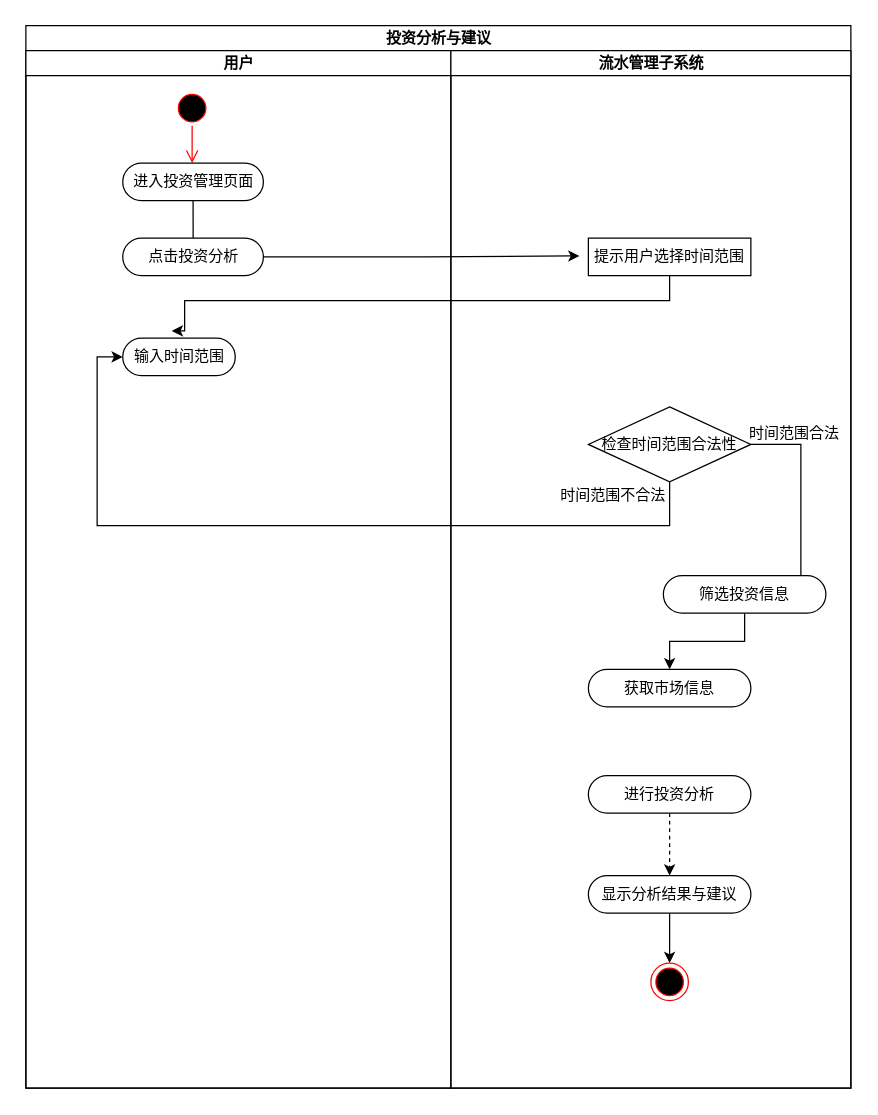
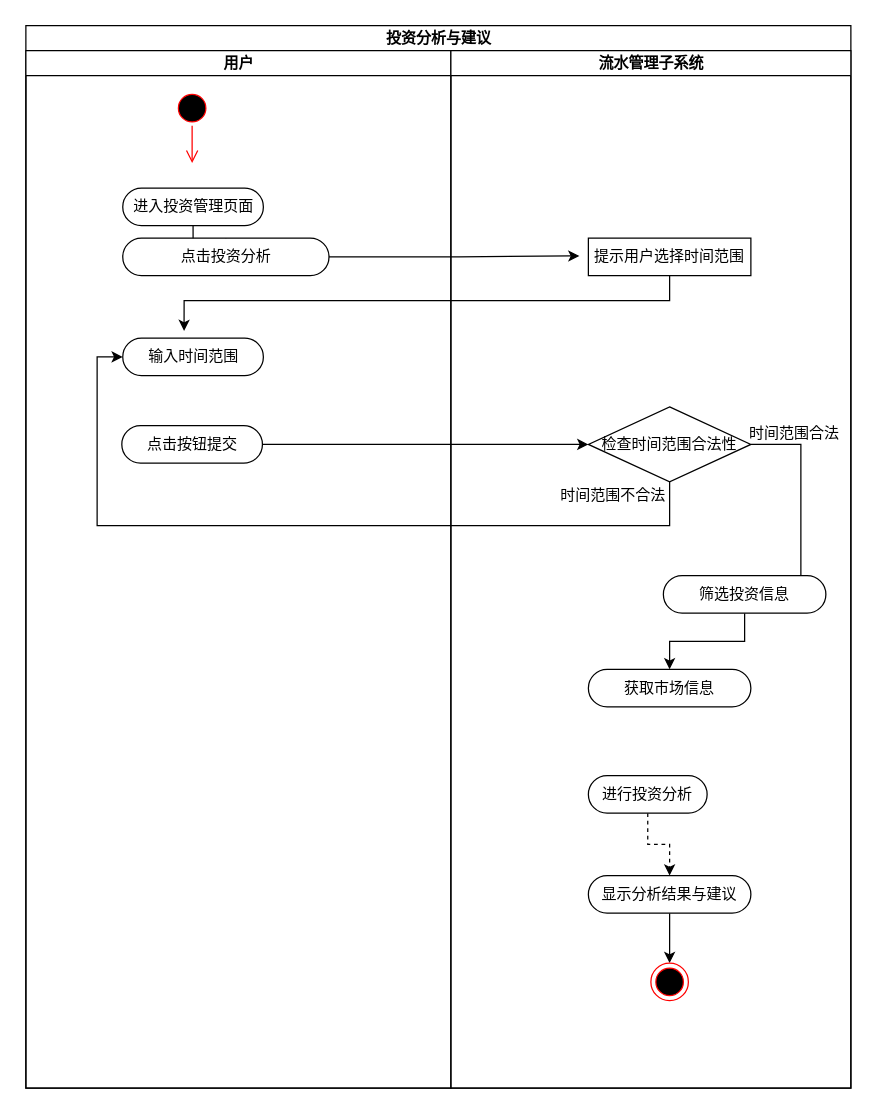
node "进入投资管理页面": moved (193, 182) -> (193, 207)
node "点击投资分析": size 141x38 -> 206x38
node "输入时间范围": size 113x38 -> 141x38
node "点击按钮提交": added
edge "点击按钮提交" -> "检查时间范围合法性": added
node "进行投资分析": size 163x38 -> 119x38
